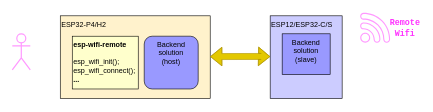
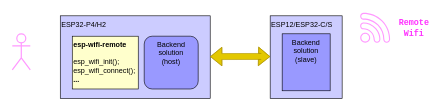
node "ESP32-P4/H2": fillcolor #fff2cc -> #ccccff
node "Remote Wifi": moved (405, 28) -> (414, 28)
node "Backend solution (slave)": size 48x41 -> 48x57
